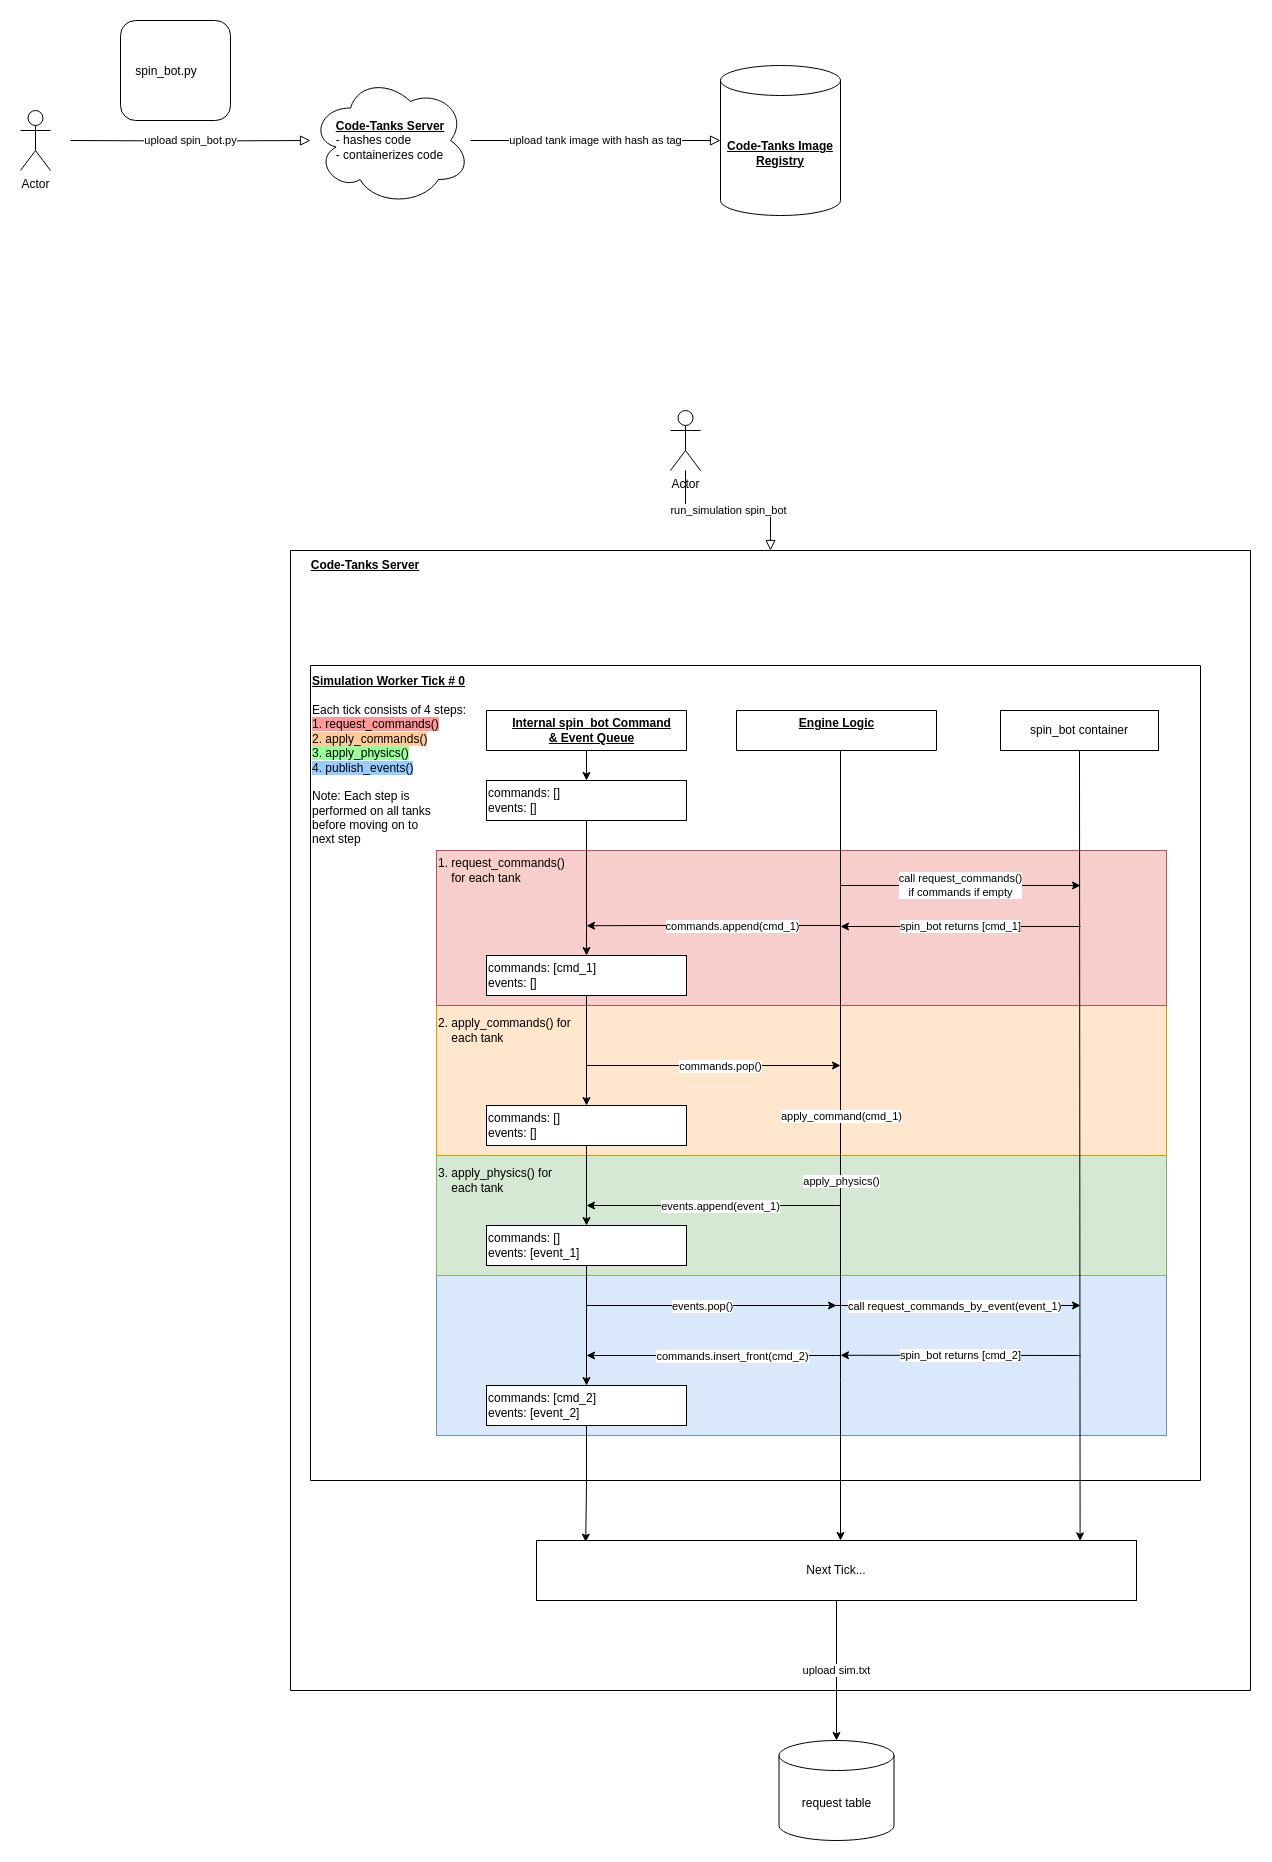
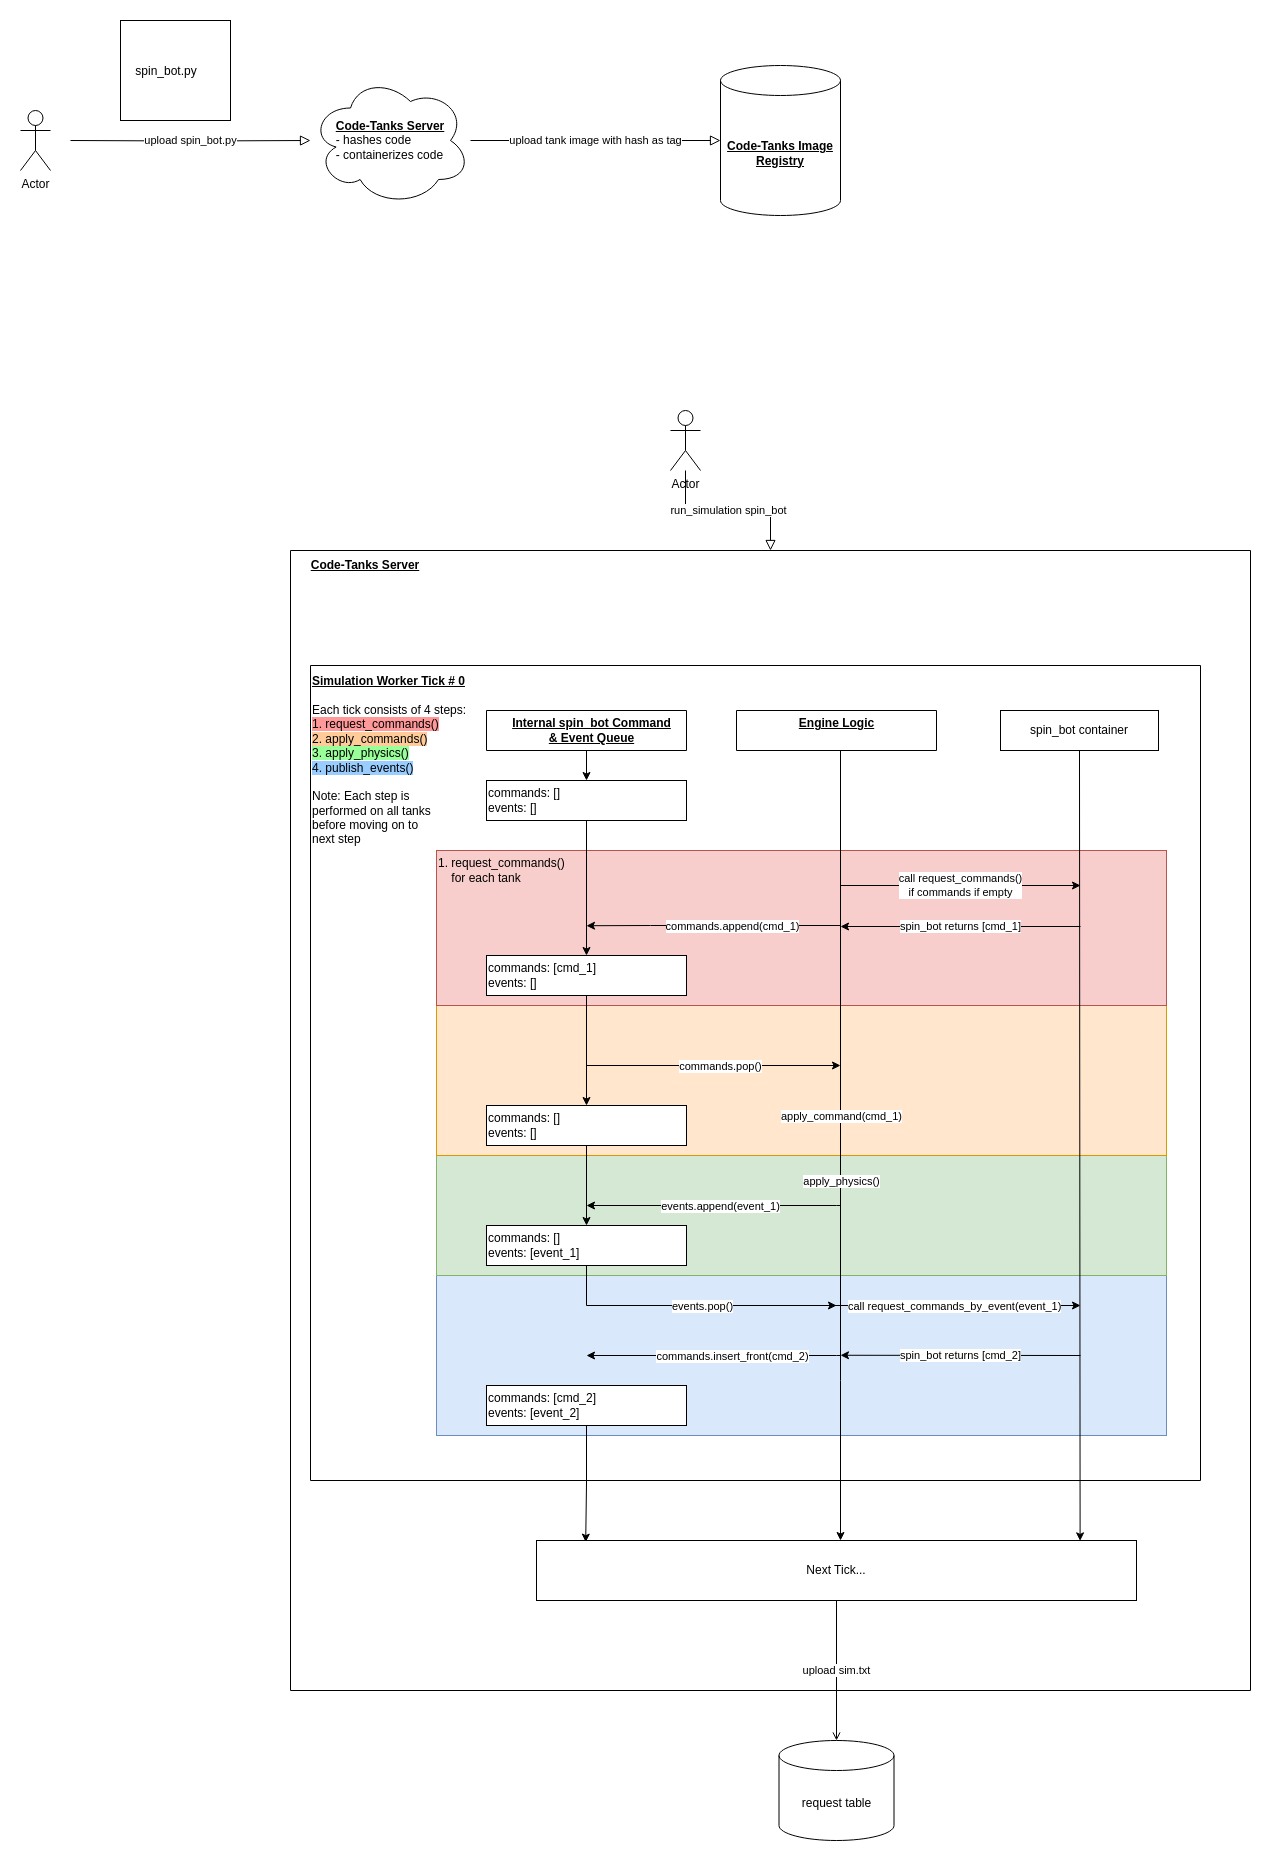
node "spin_bot.py": shape rounded rectangle -> rectangle
node "2. apply_commands() for each tank": removed
node "3. apply_physics() for each tank": removed
edge "commands: [] events: [event_1]" -> "commands: [cmd_2] events: [event_2]": removed
edge "Next Tick..." -> "request table": arrowhead classic -> open
